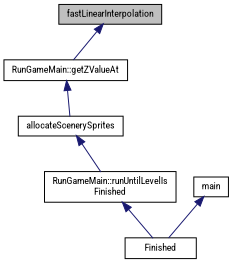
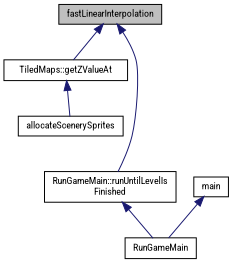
node "RunGameMain::getZValueAt": label "RunGameMain::getZValueAt" -> "TiledMaps::getZValueAt"
edge "RunGameMain::runUntilLevelIs Finished" -> "allocateScenerySprites": now "RunGameMain::runUntilLevelIs Finished" -> "fastLinearInterpolation"
node "Finished": label "Finished" -> "RunGameMain"
